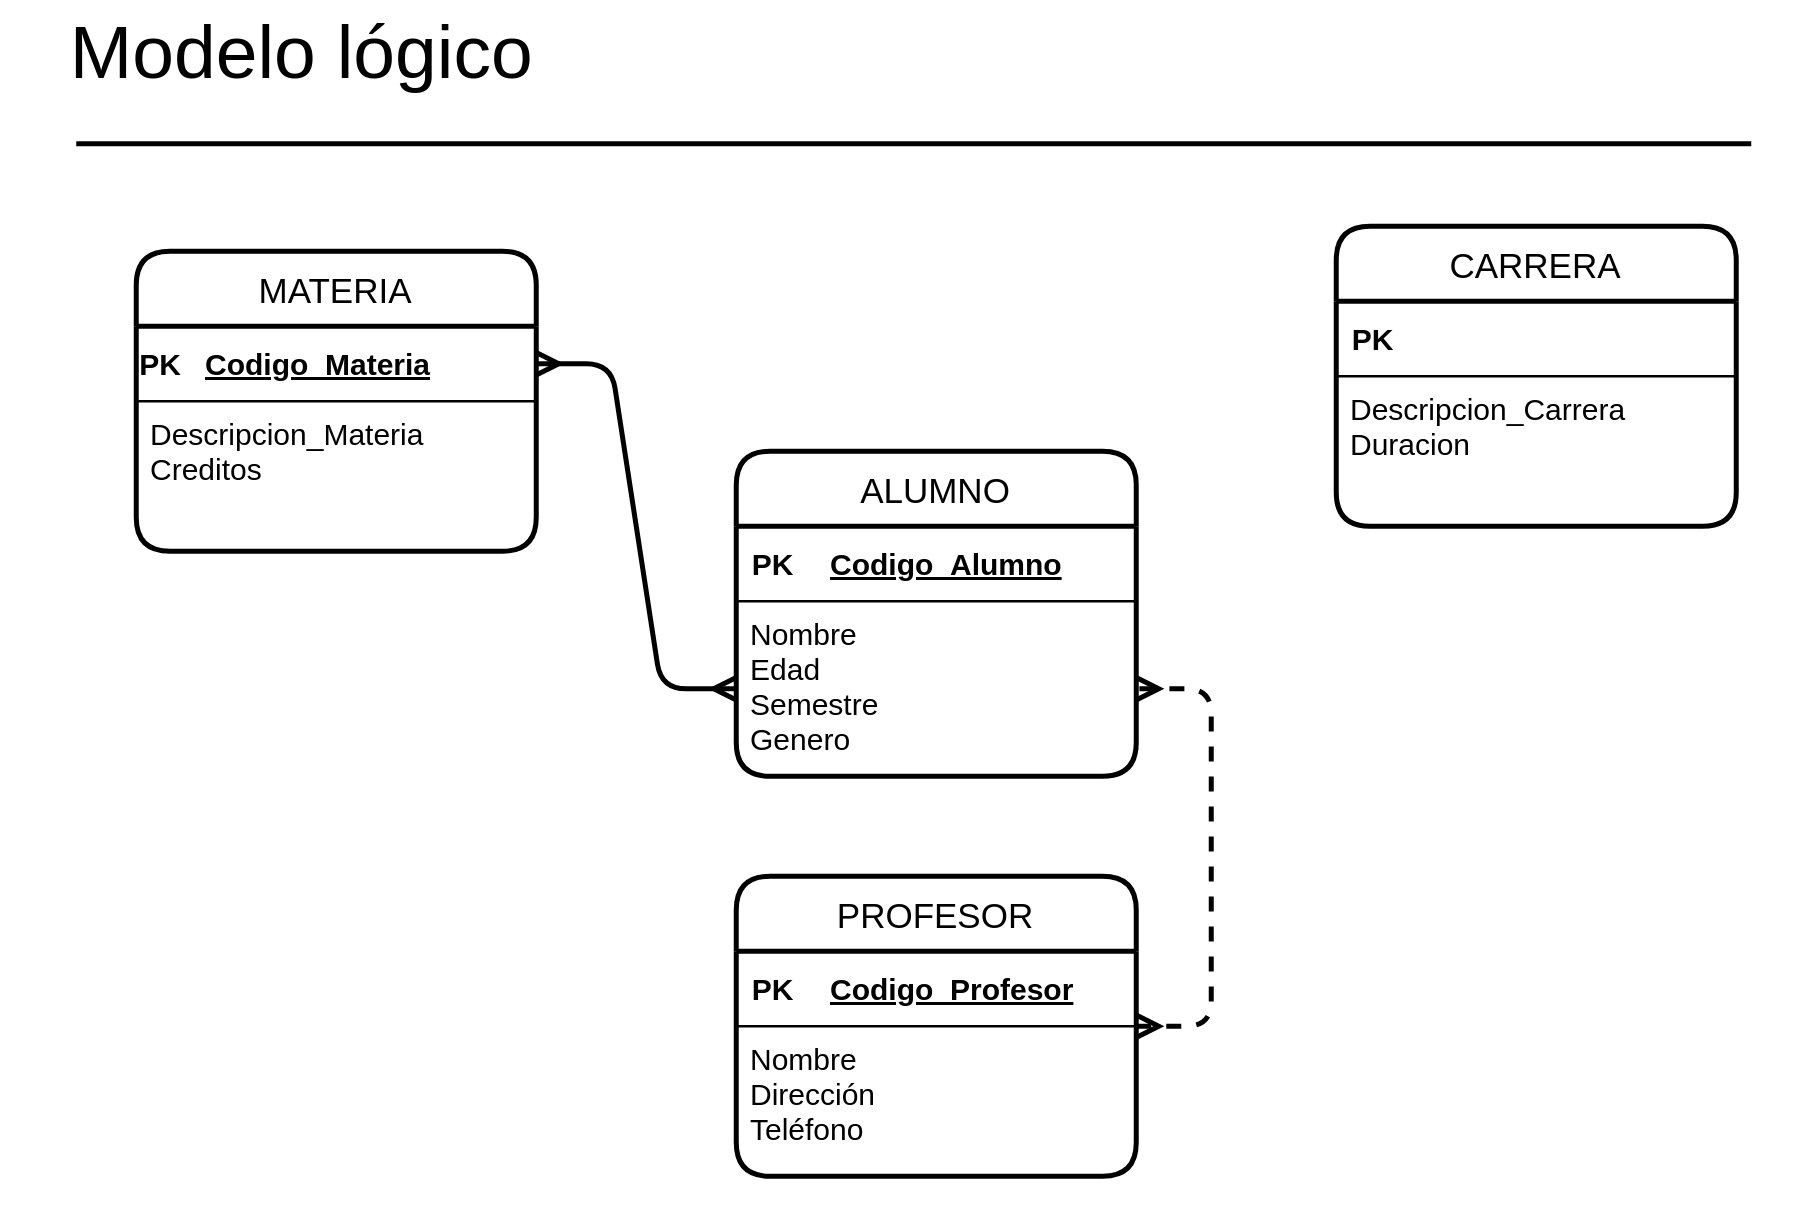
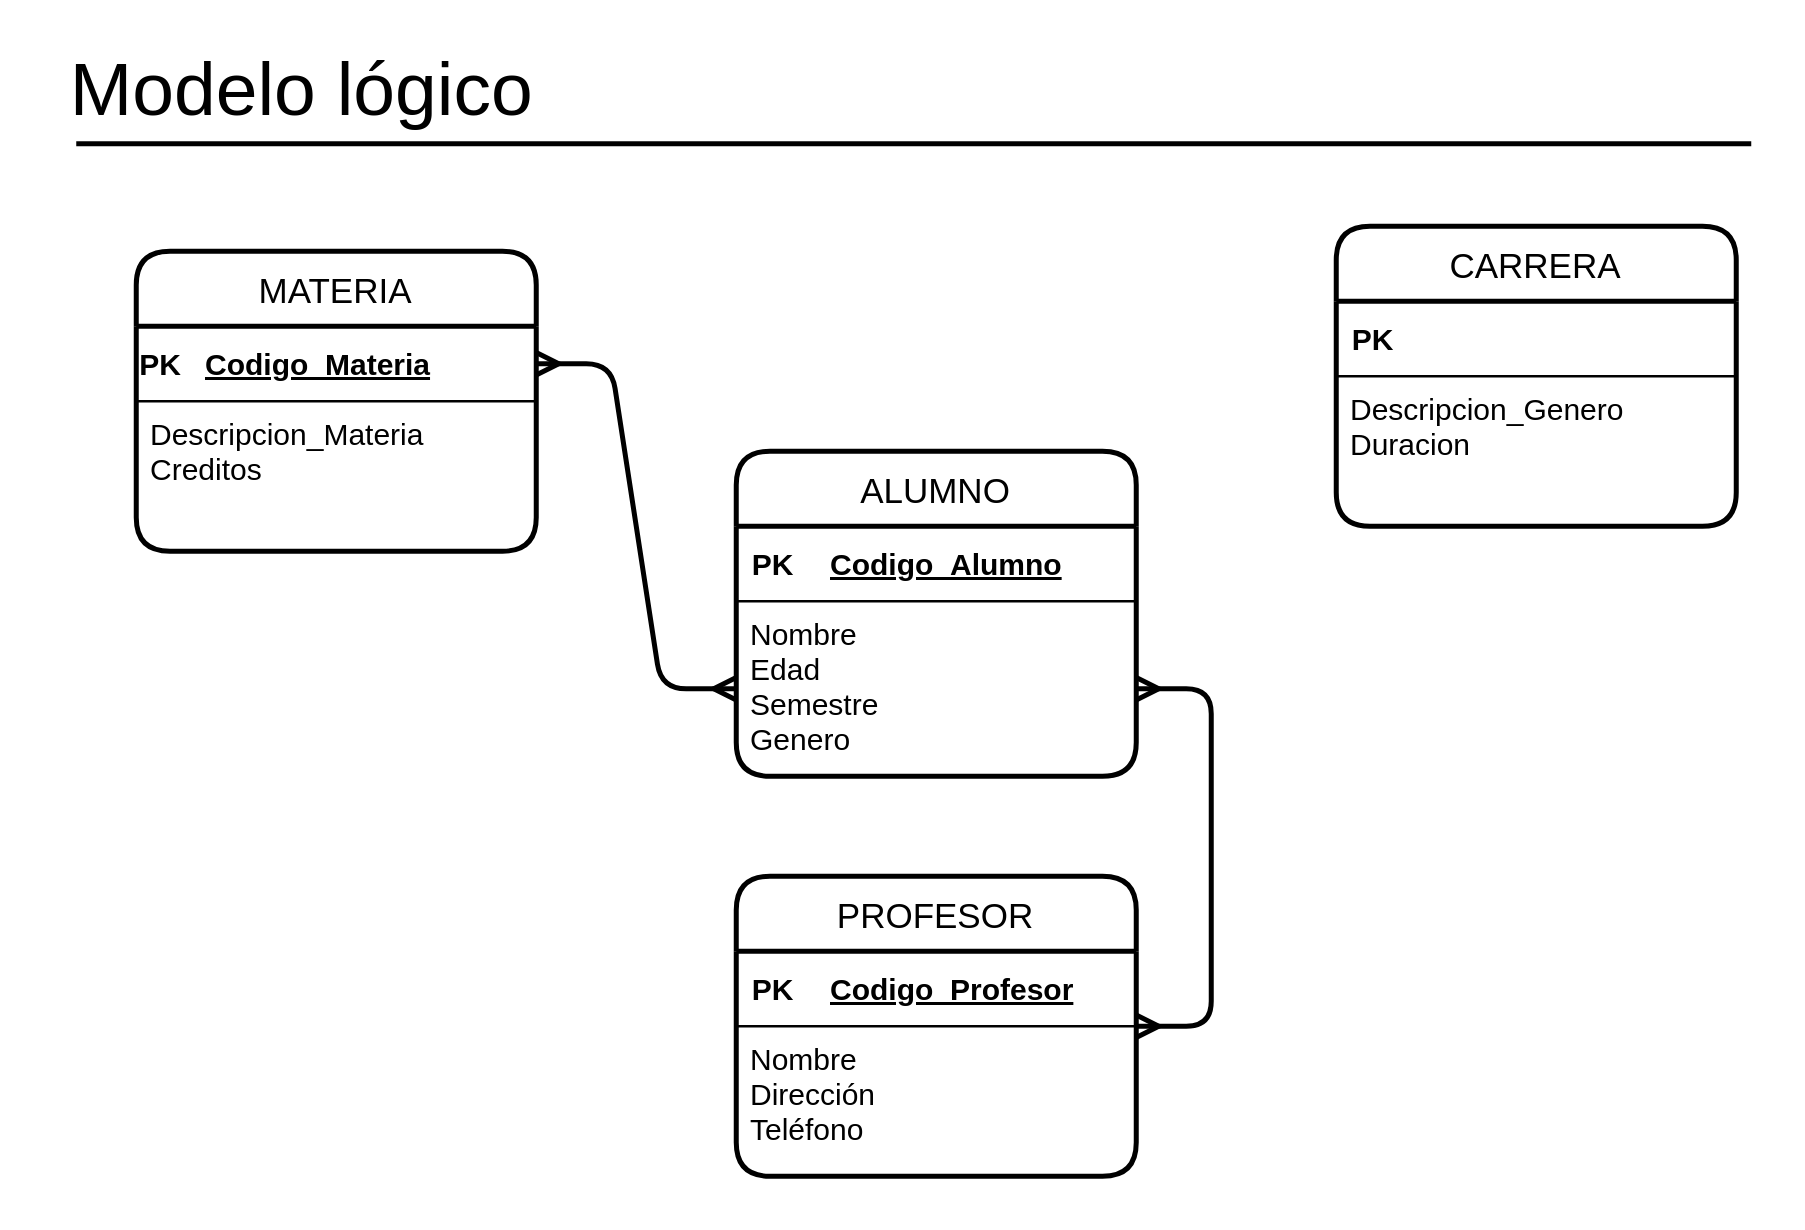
node "Modelo lógico": moved (301, 51) -> (301, 89)
node "Descripcion_Carrera Duracion": label "Descripcion_Carrera Duracion" -> "Descripcion_Genero Duracion"
edge "Nombre Edad Semestre Genero" -- "PROFESOR": style dashed -> solid
